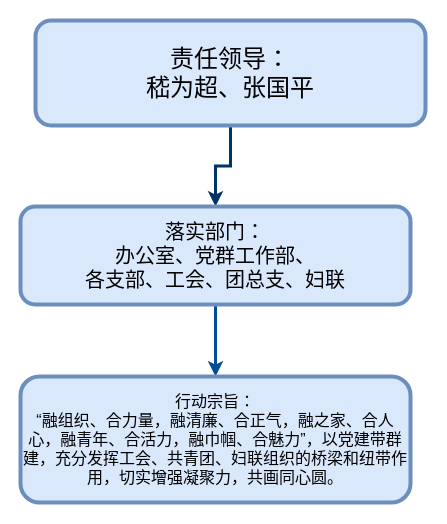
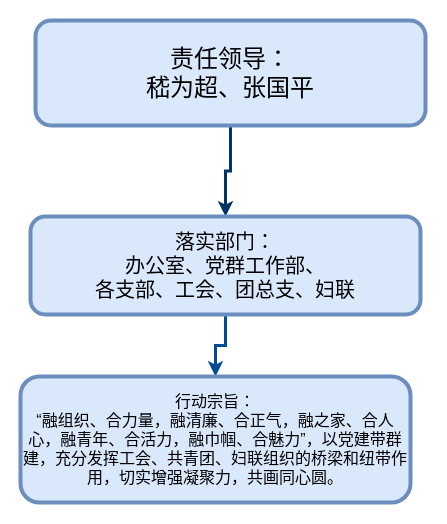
node "落实部门： 办公室、党群工作部、 各支部、工会、团总支、妇联": moved (216, 256) -> (226, 266)
